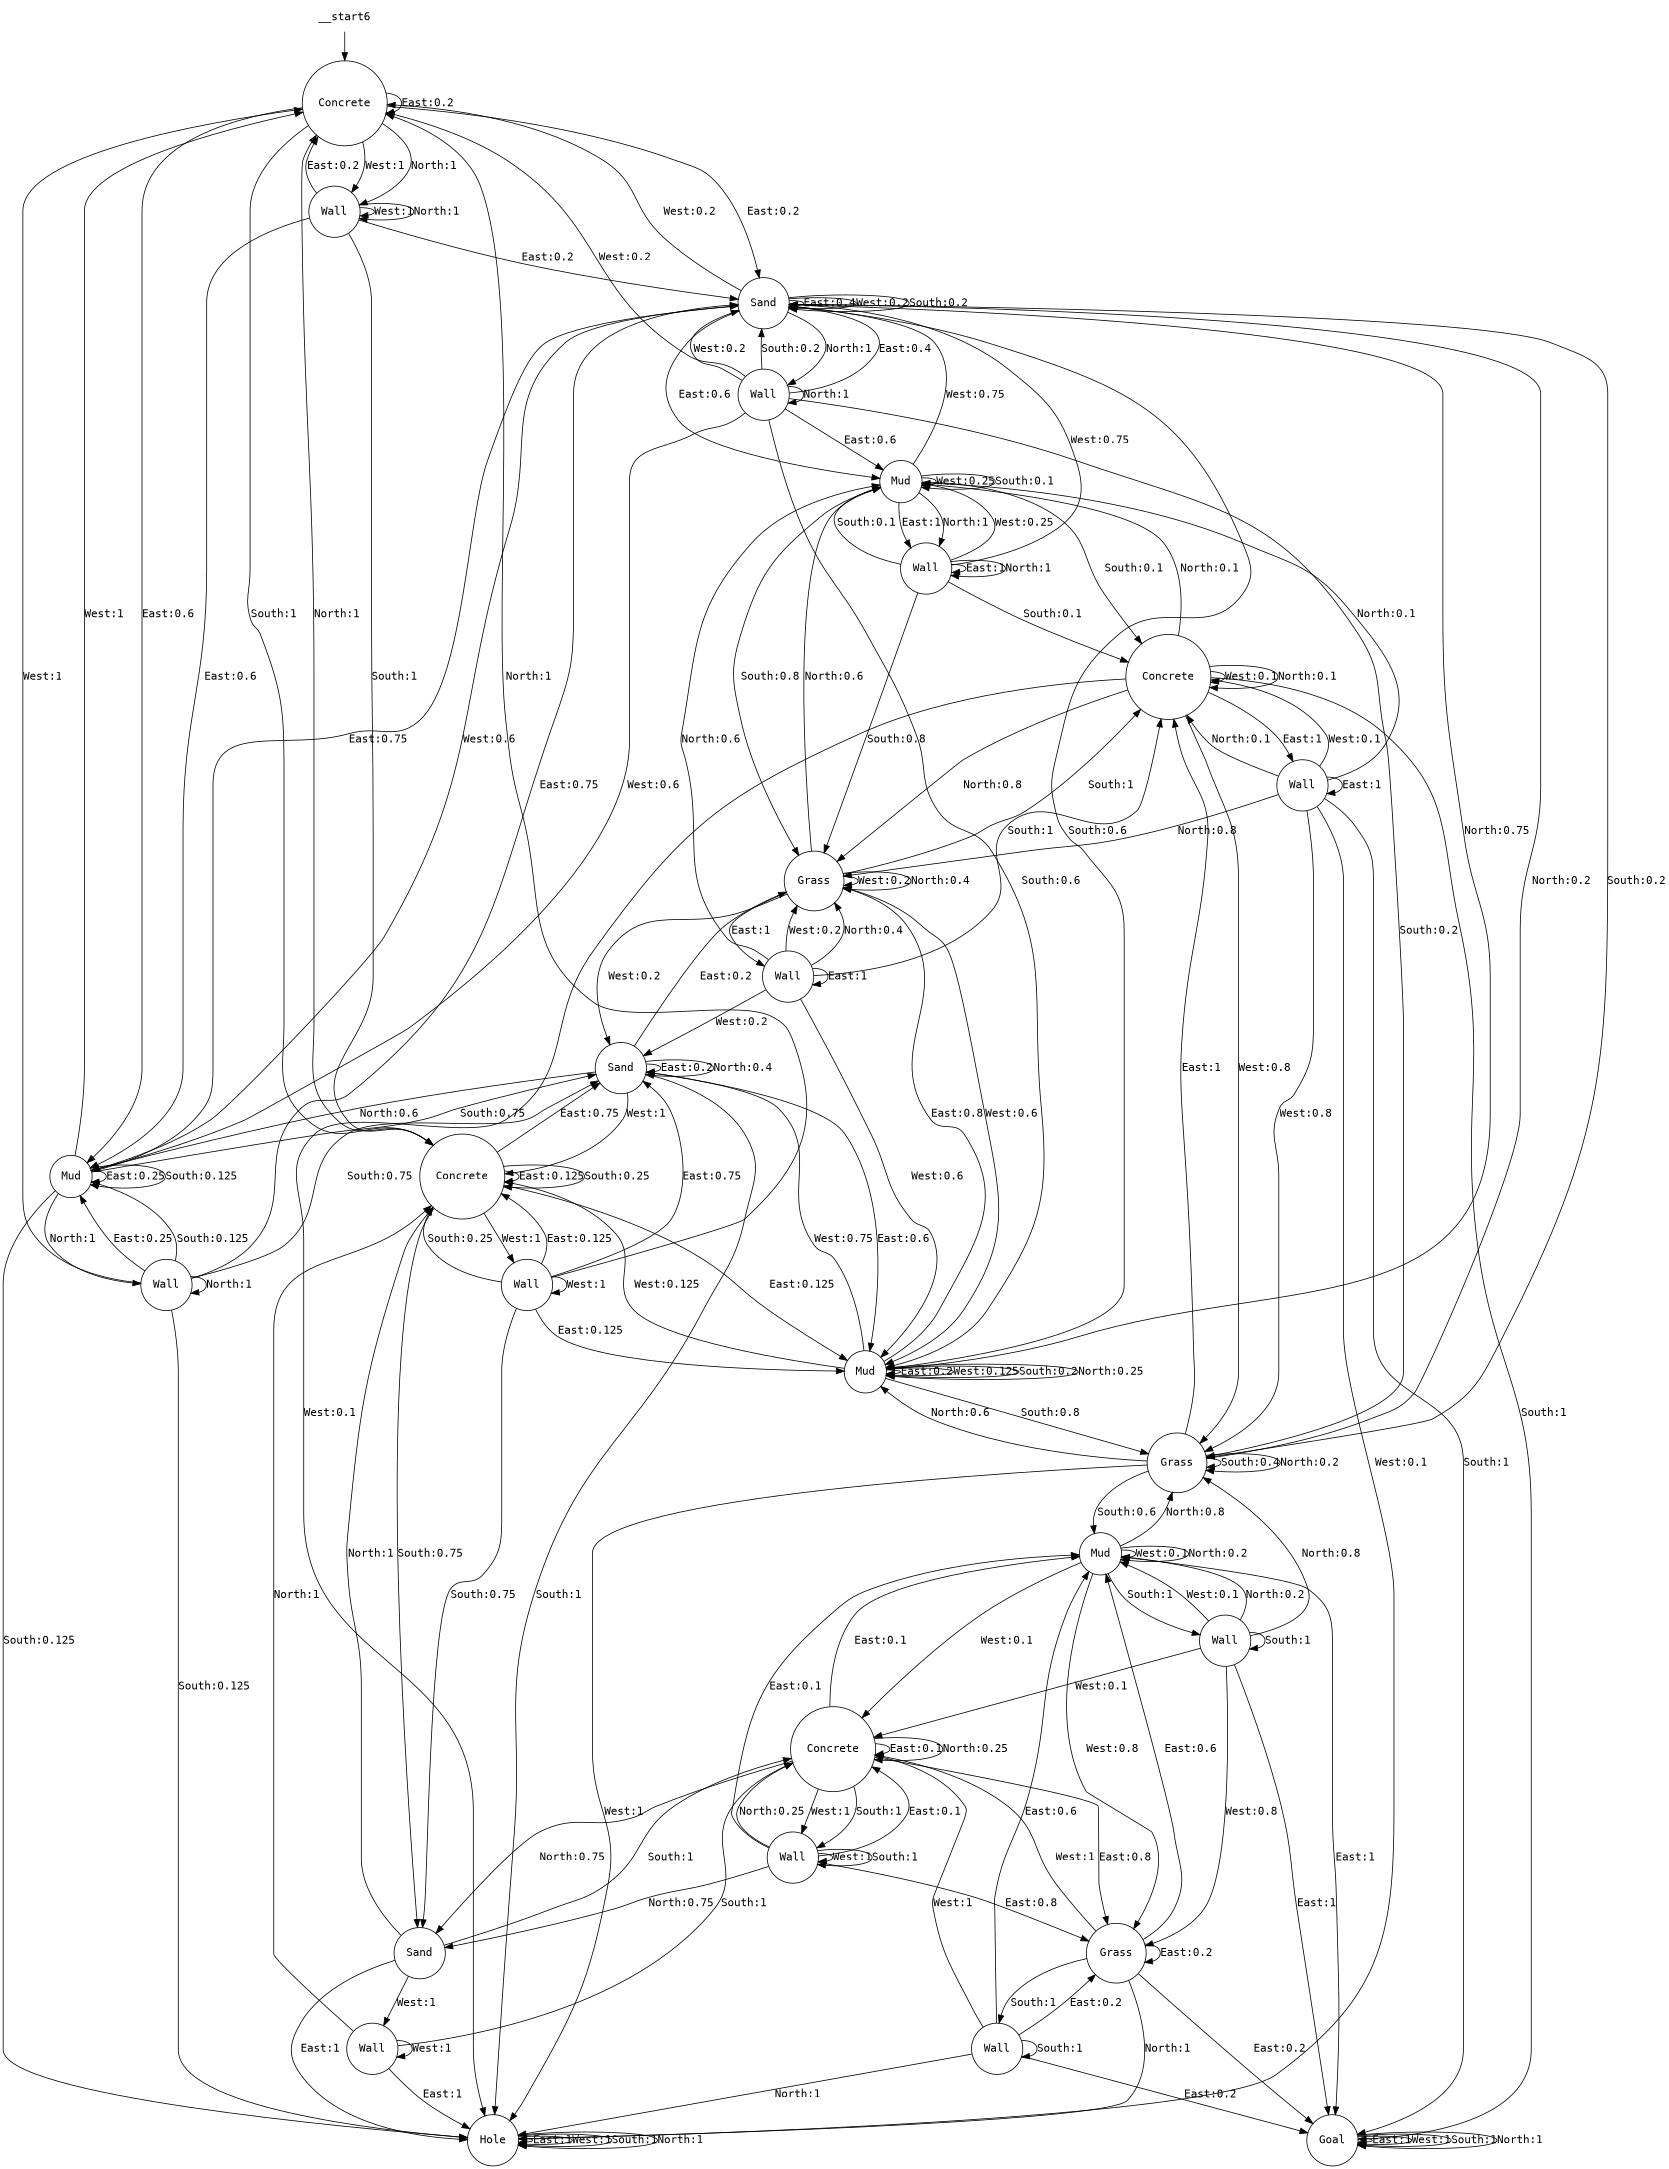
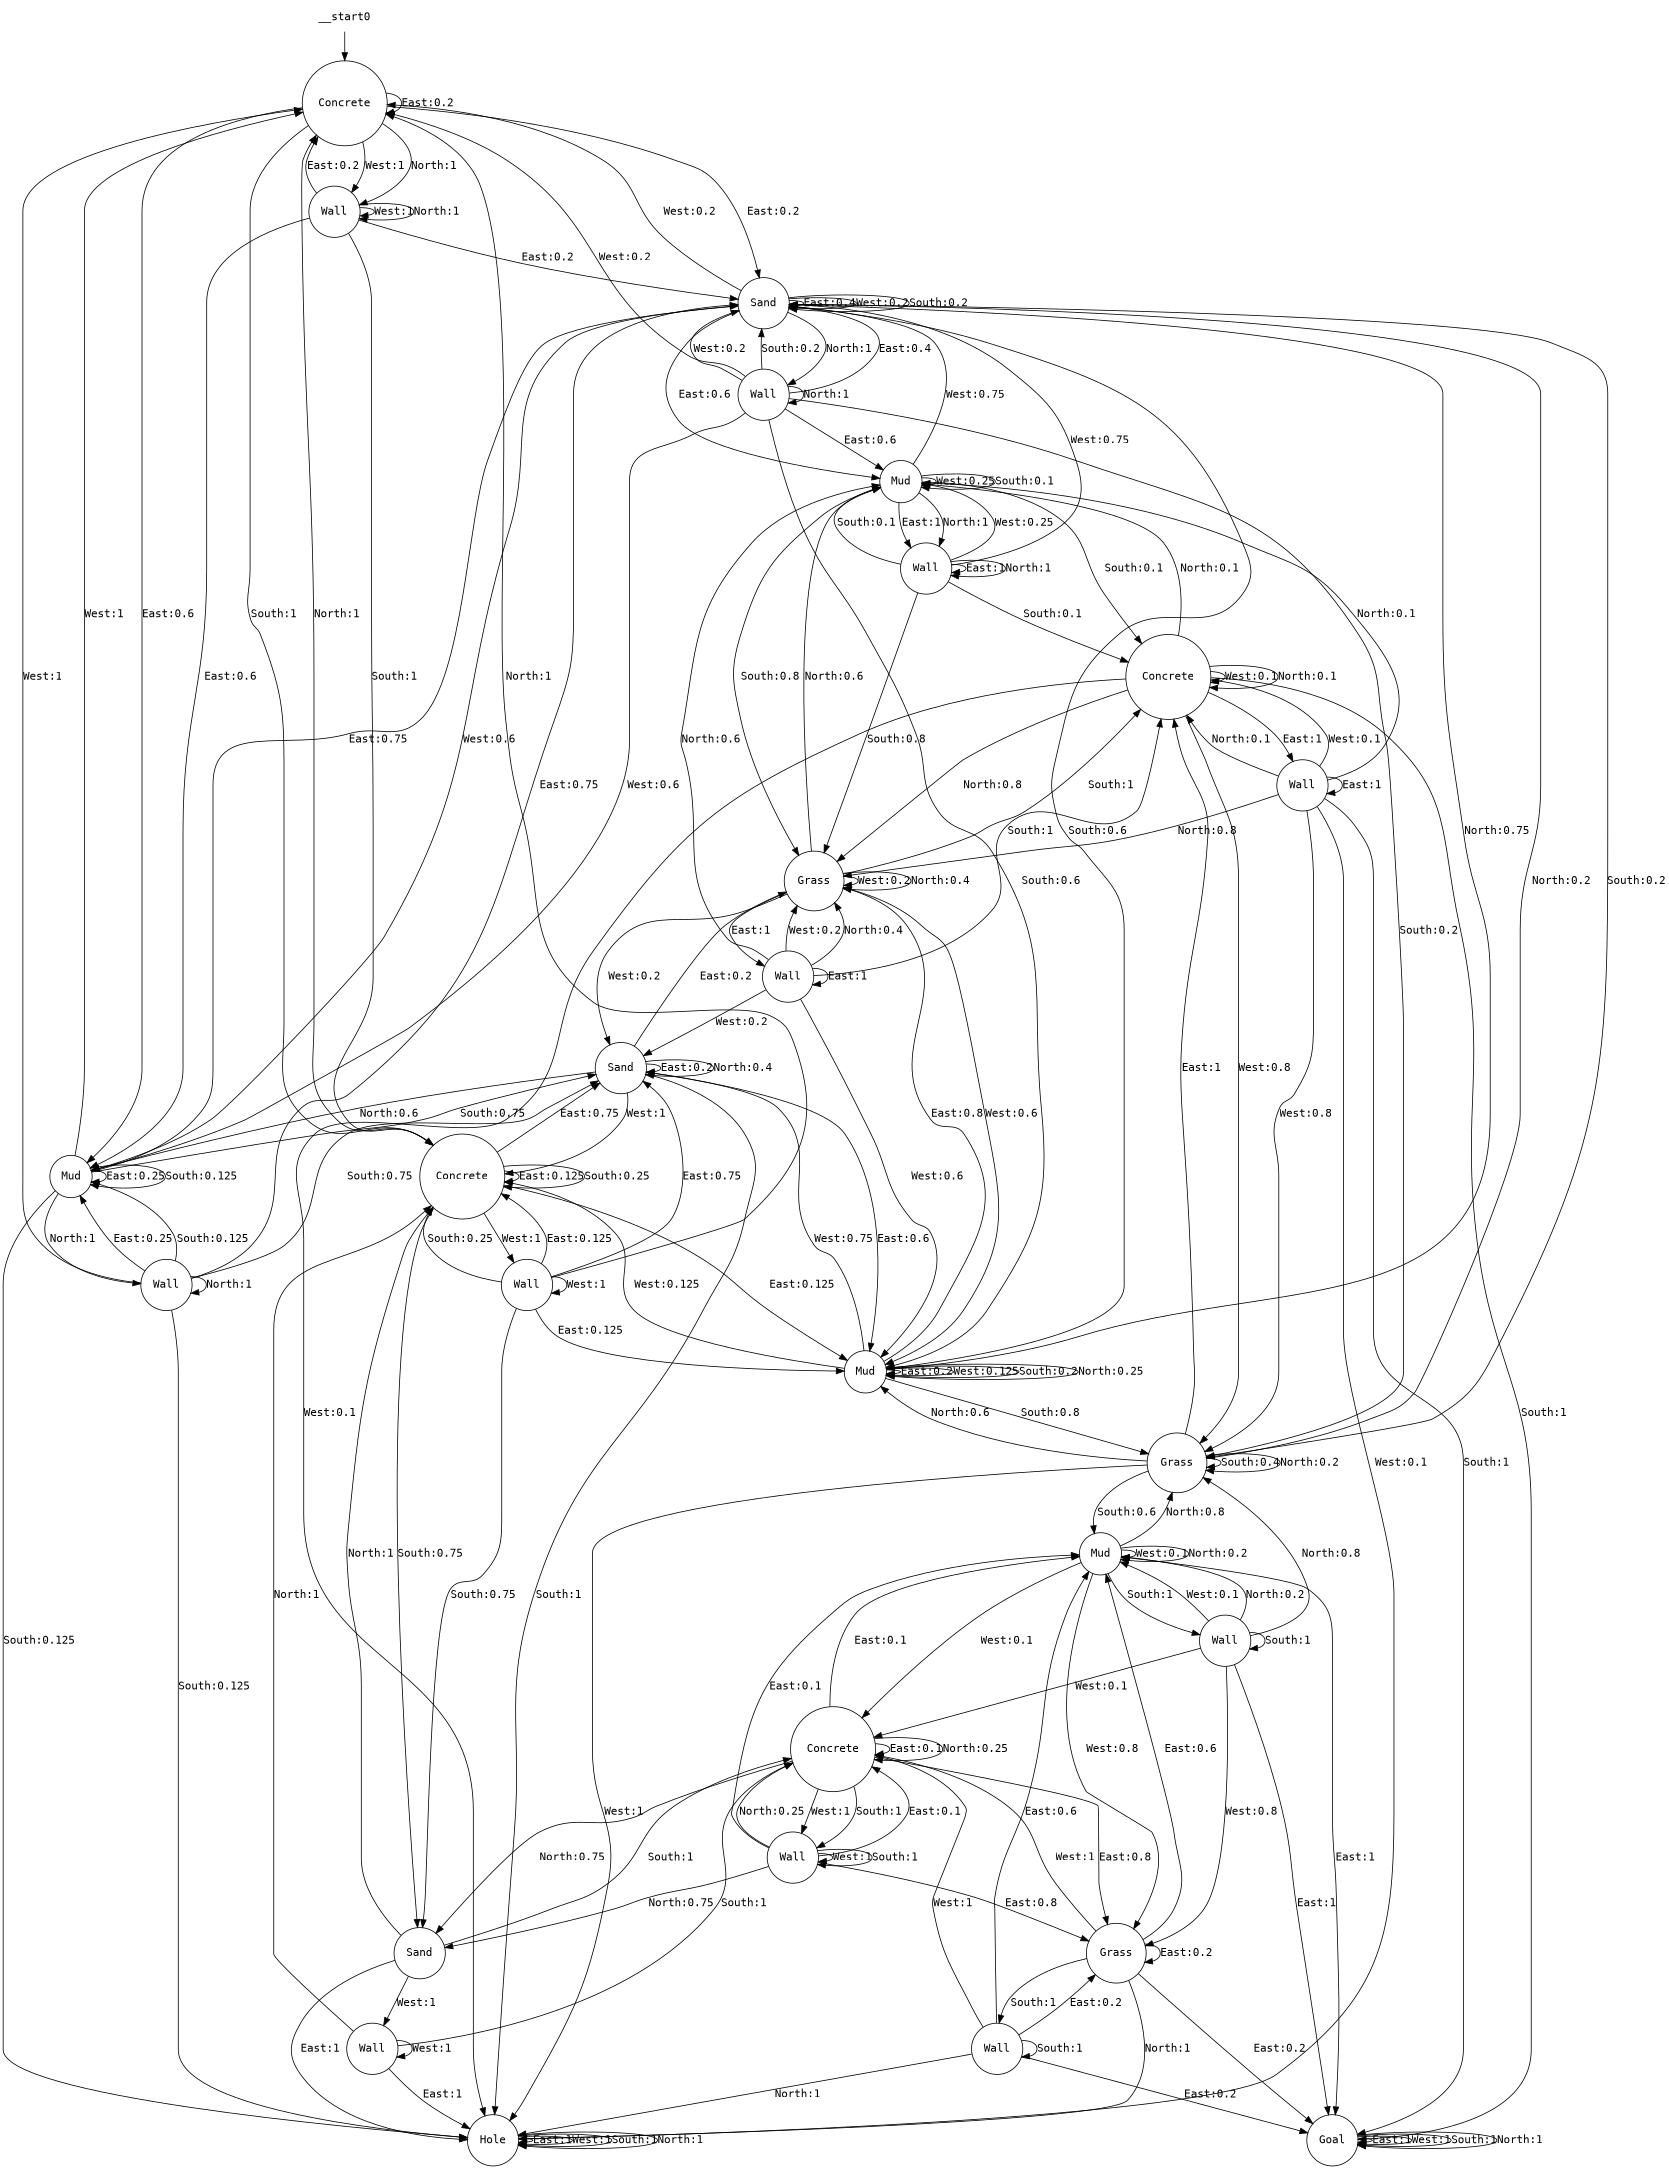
node "__start6": label "__start6" -> "__start0"
